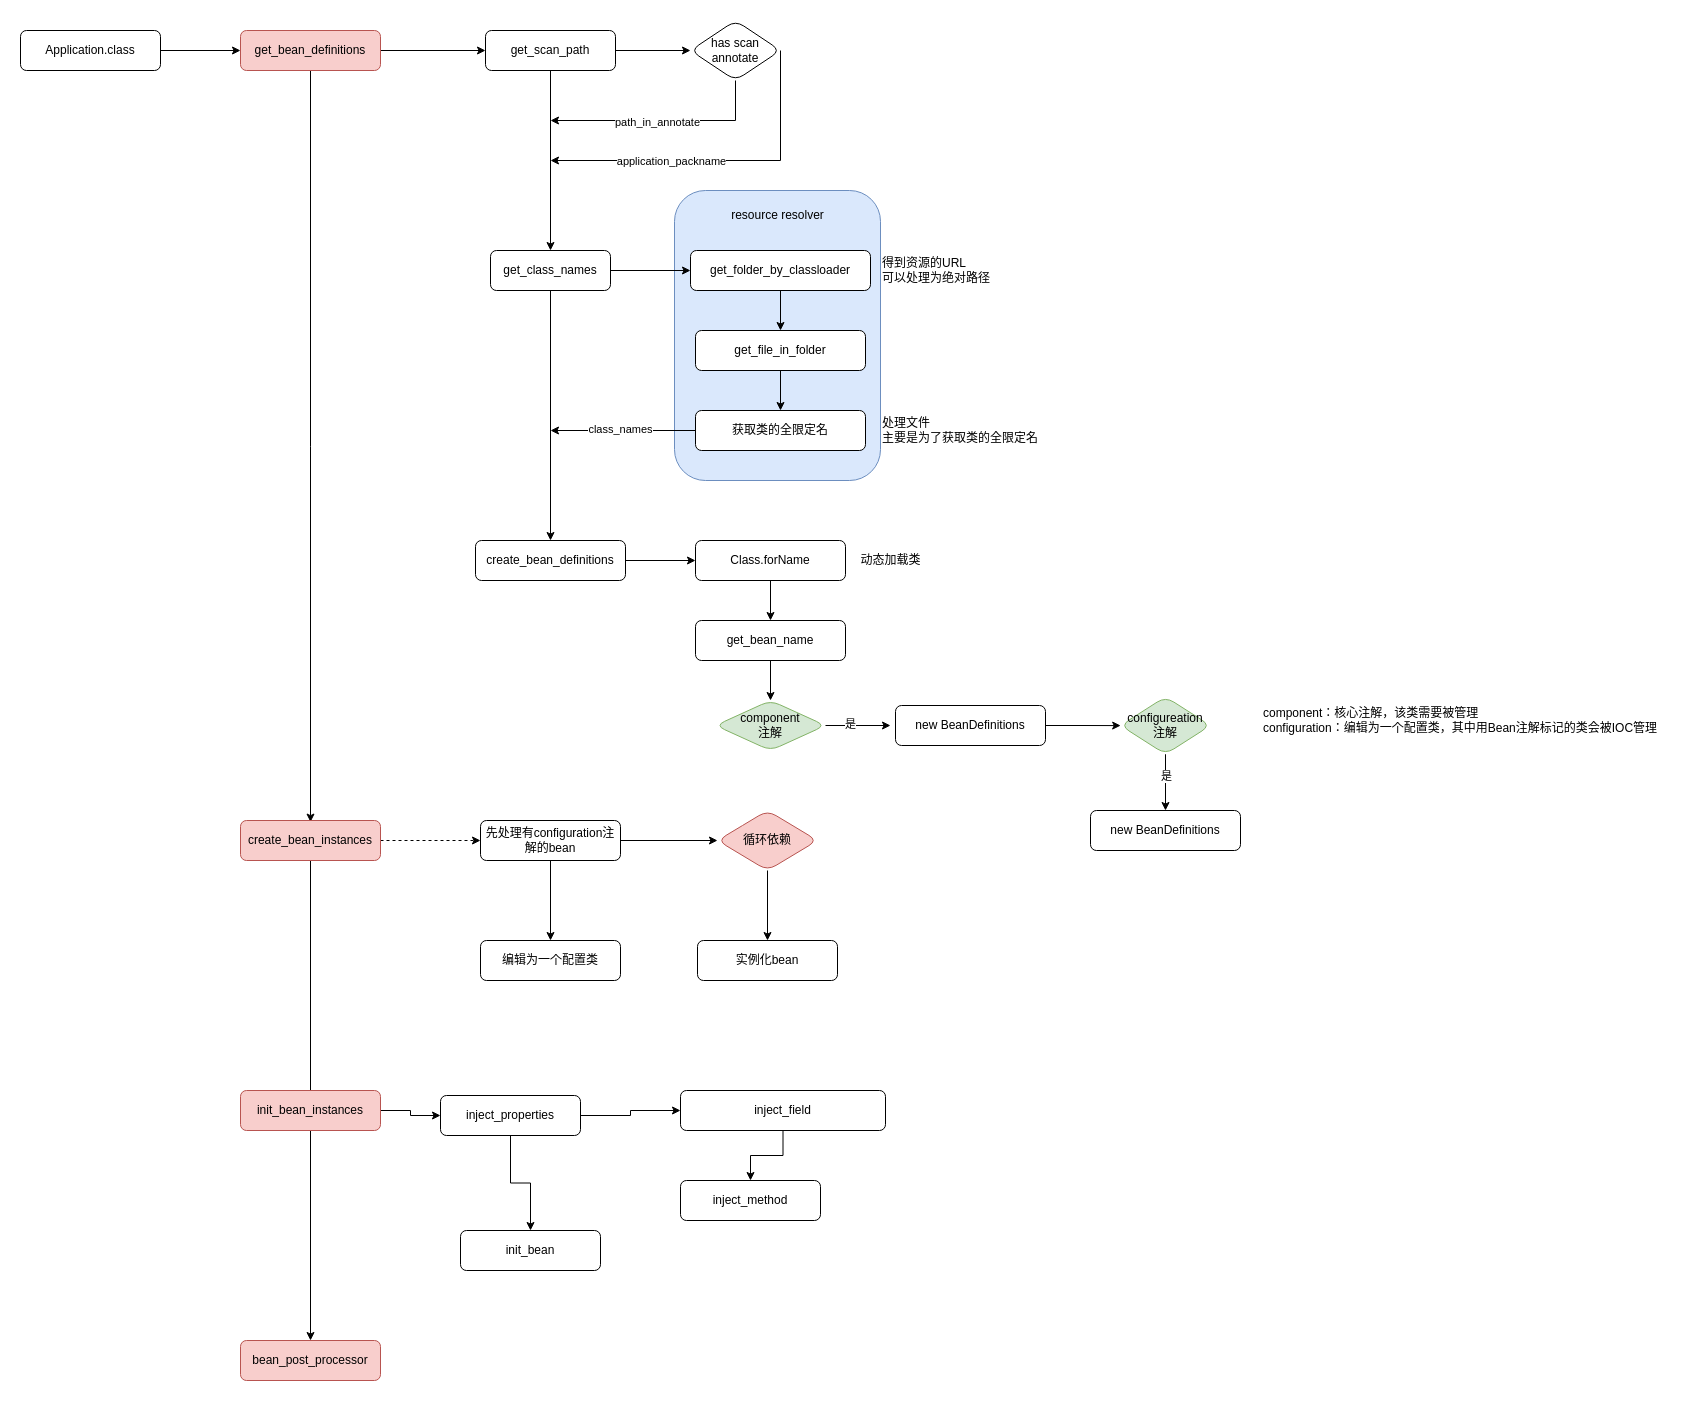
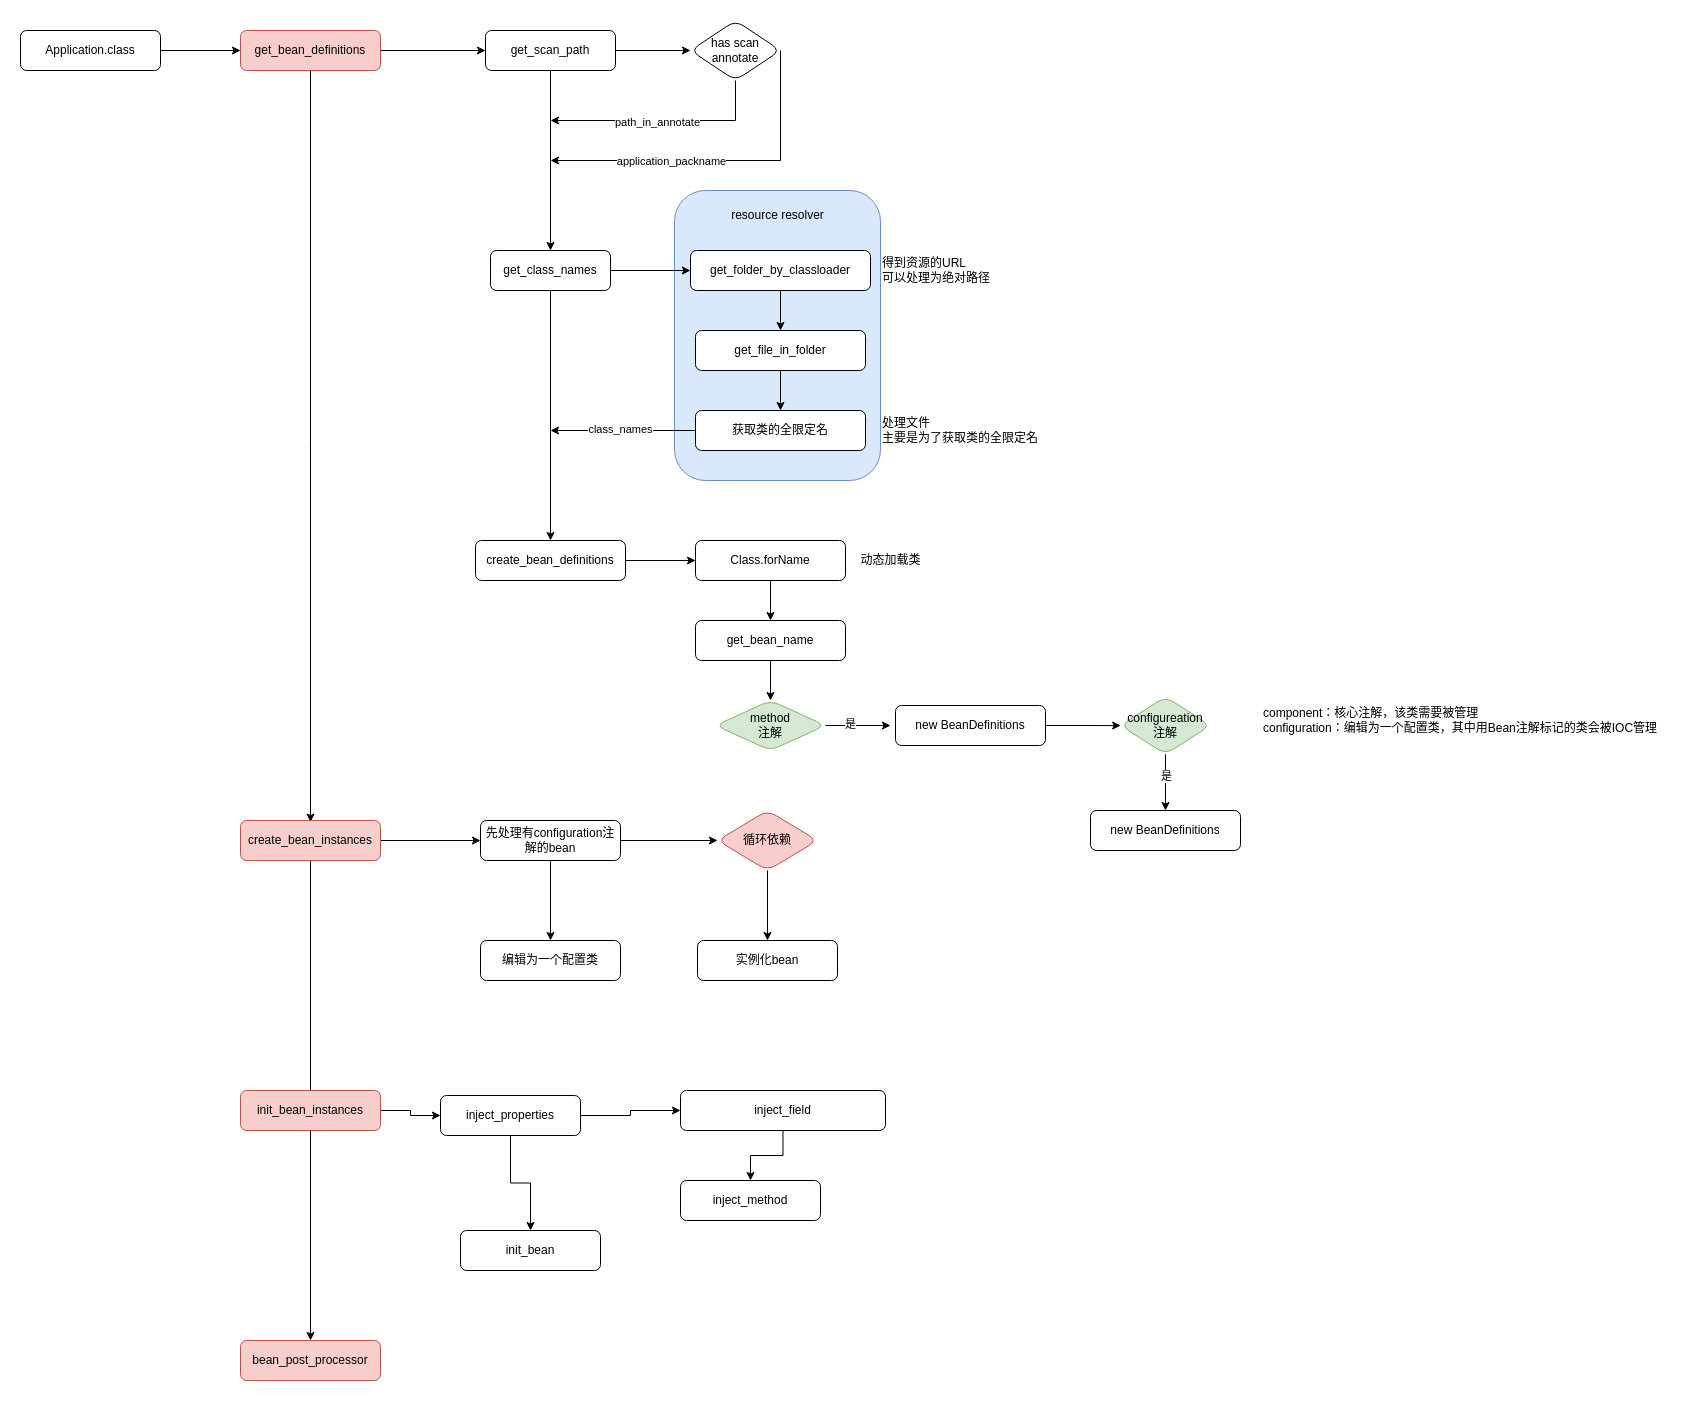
node "component 注解": label "component 注解" -> "method 注解"
edge "create_bean_instances" -> "先处理有configuration注解的bean": style dashed -> solid
